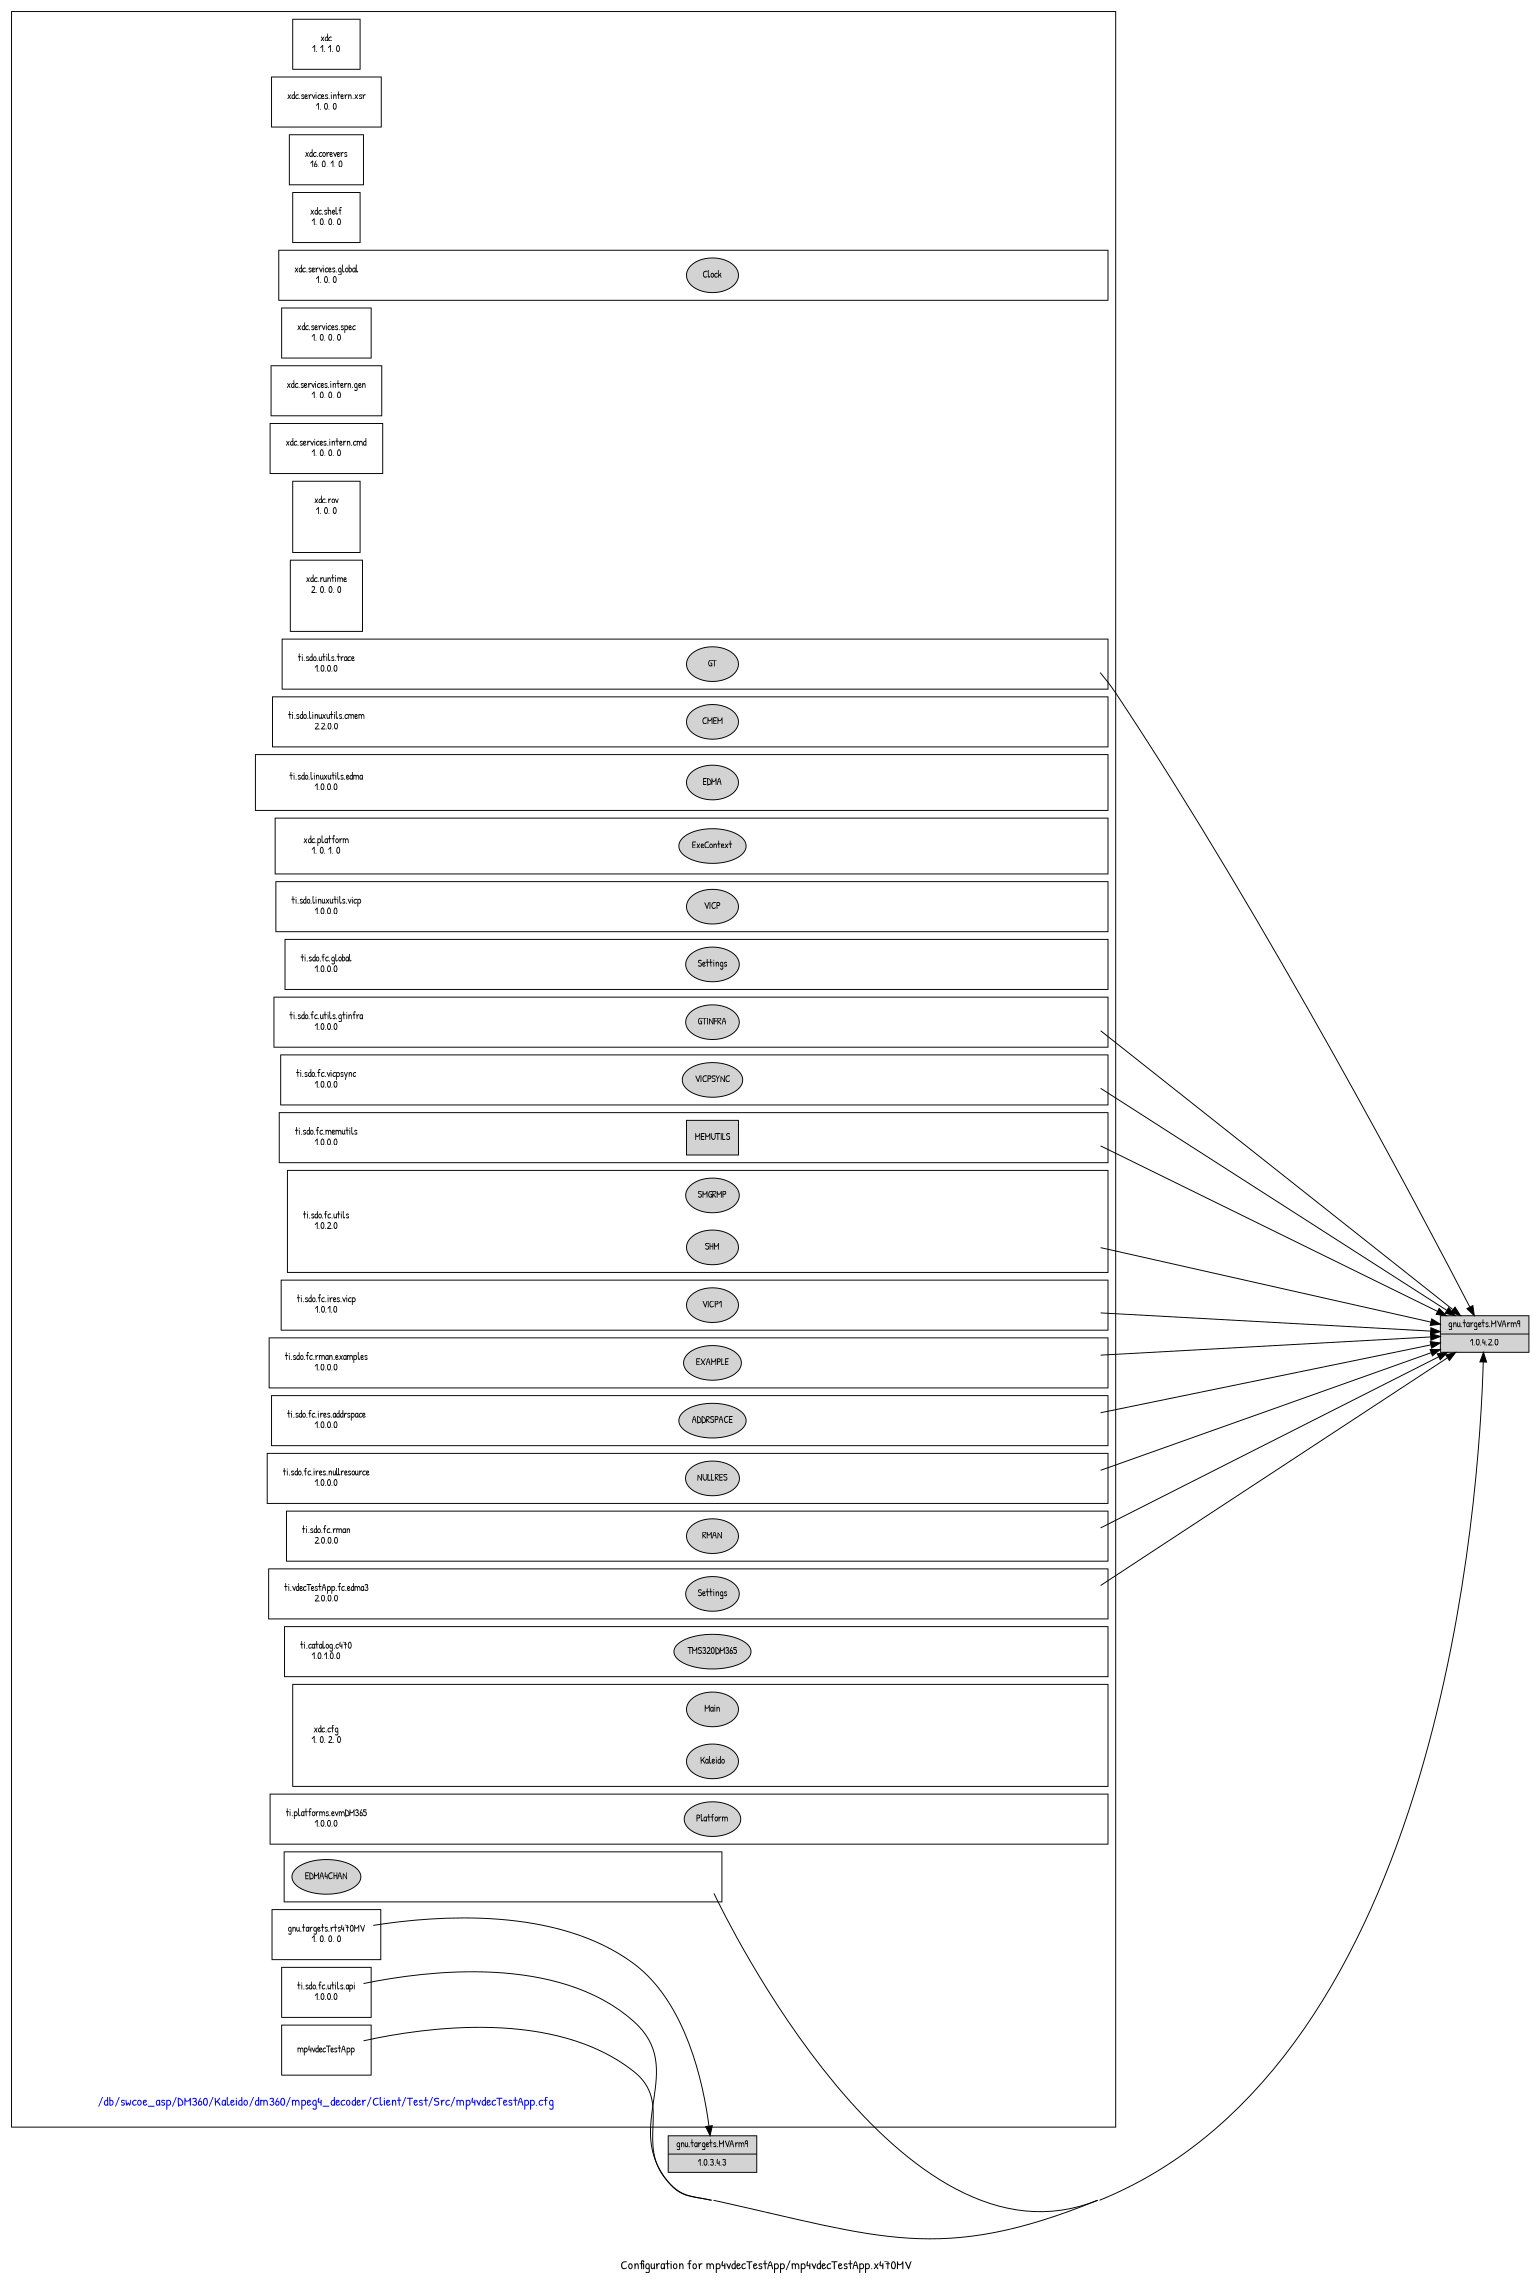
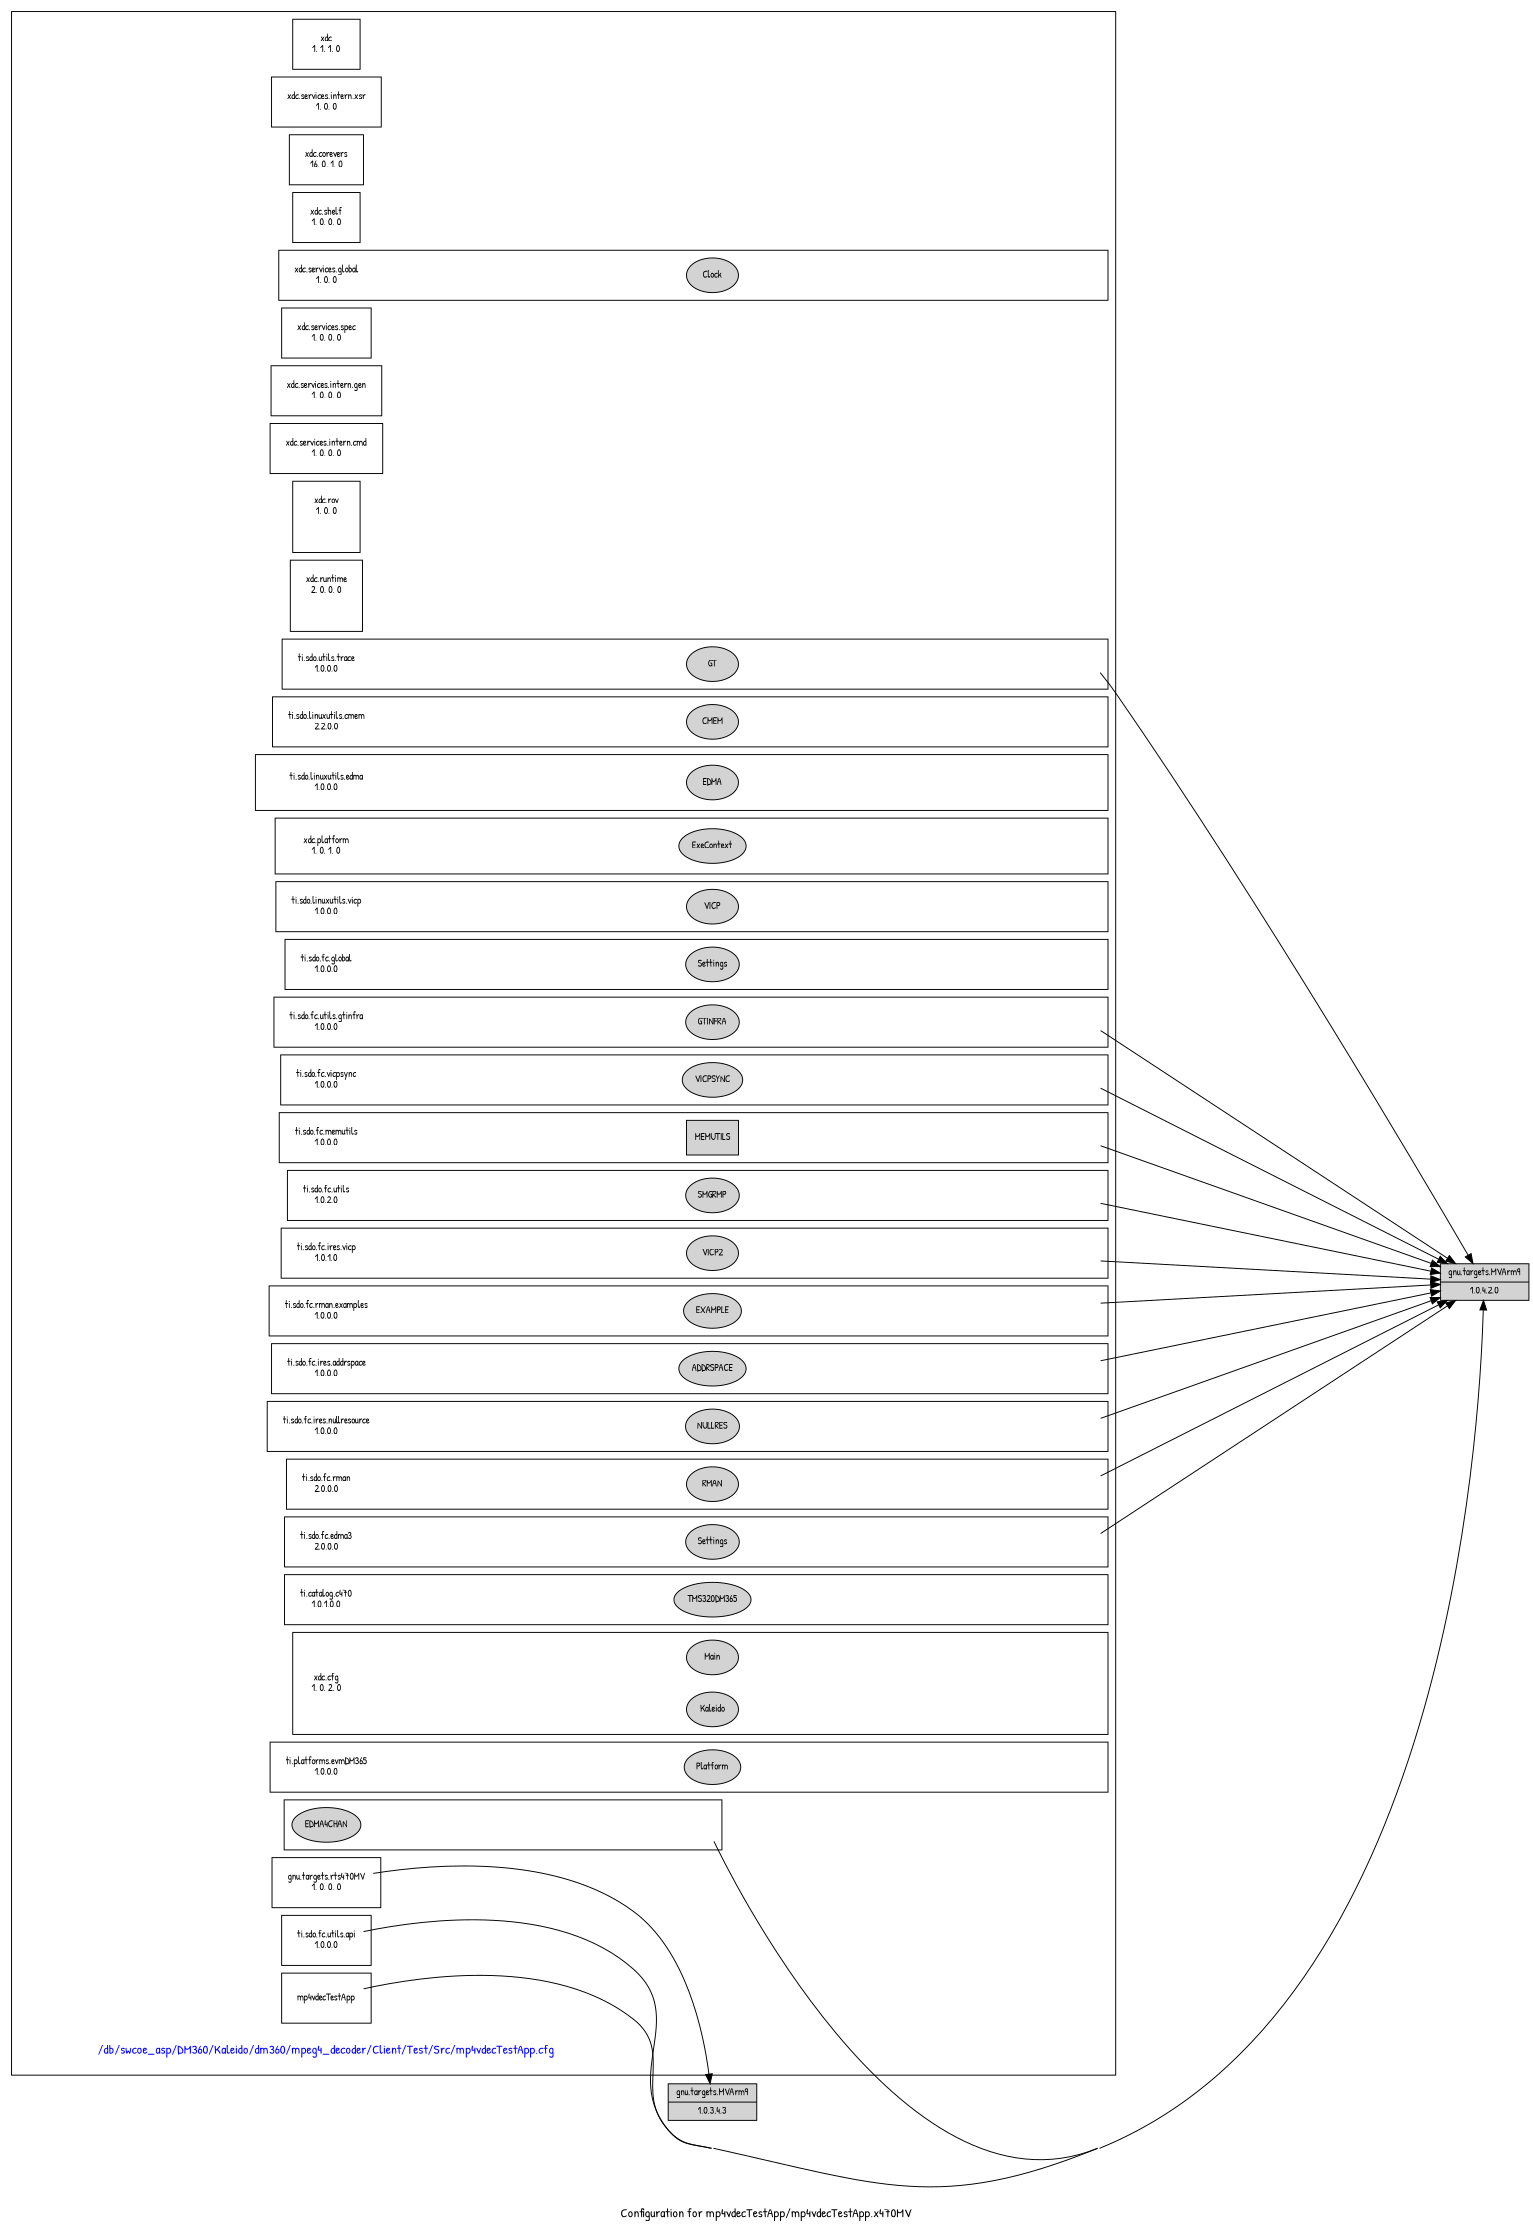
node "SHM": removed
node "VICP1": label "VICP1" -> "VICP2"
node "ti.vdecTestApp.fc.edma3 2,0,0,0": label "ti.vdecTestApp.fc.edma3 2,0,0,0" -> "ti.sdo.fc.edma3 2,0,0,0"
